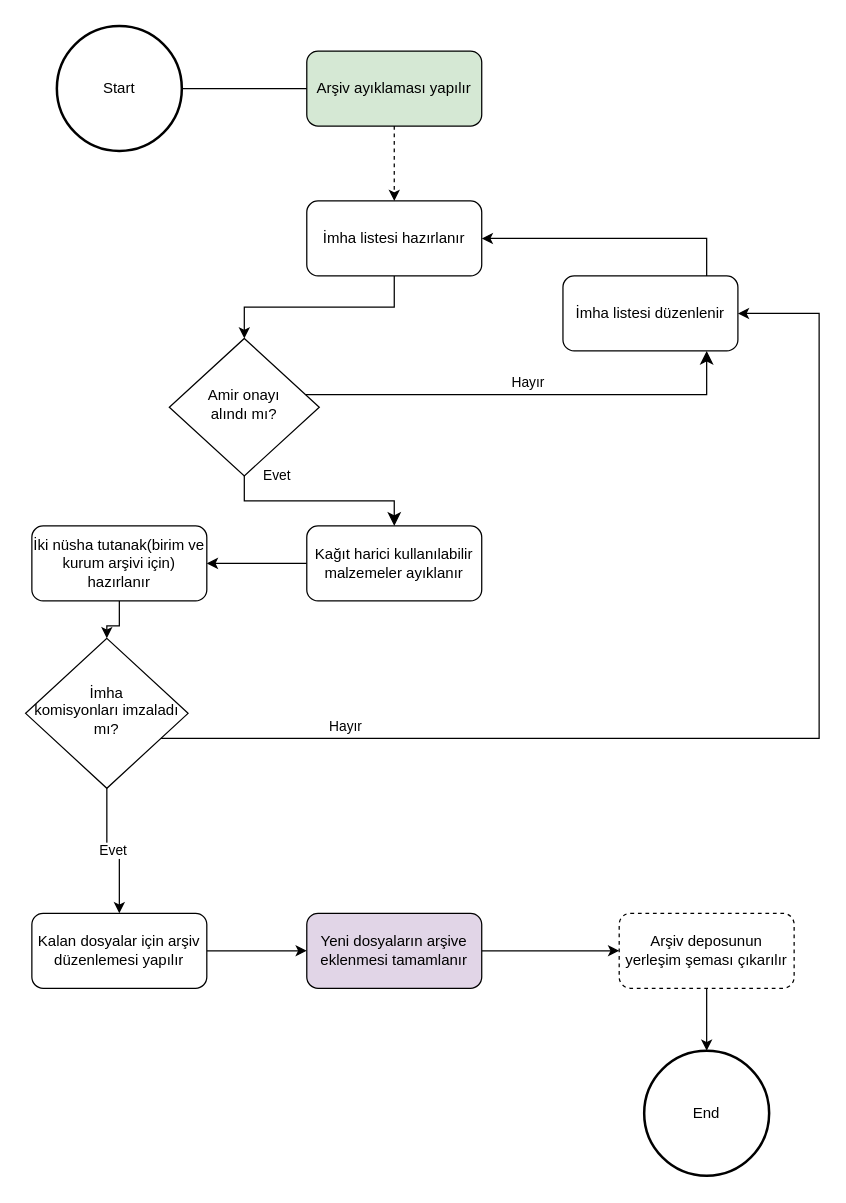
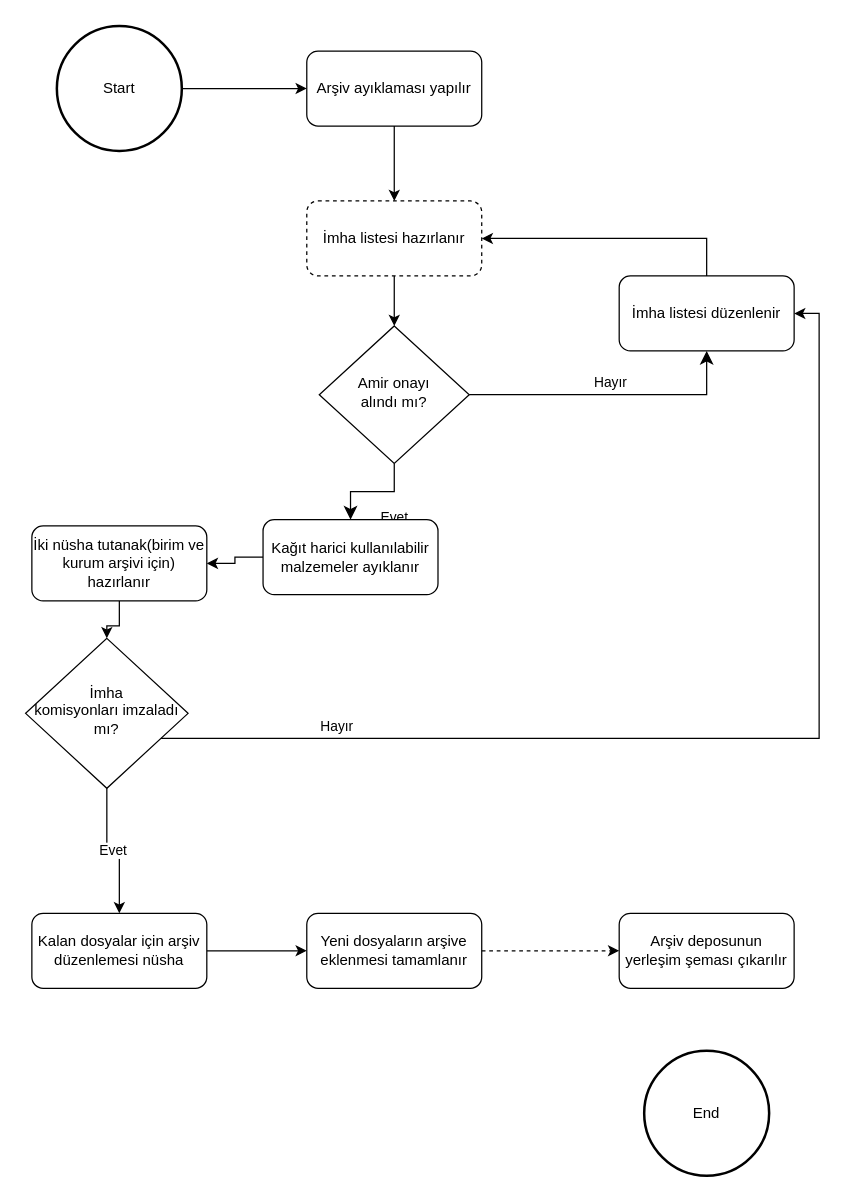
edge "Start" -- "Arşiv ayıklaması yapılır": arrowhead none -> classic
node "Arşiv ayıklaması yapılır": fillcolor #d5e8d4 -> #ffffff
edge "Arşiv ayıklaması yapılır" -> "İmha listesi hazırlanır": style dashed -> solid
node "İmha listesi hazırlanır": style solid -> dashed
node "İmha listesi düzenlenir": moved (651, 313) -> (707, 313)
node "Amir onayı alındı mı?": moved (244, 407) -> (394, 394)
node "Kağıt harici kullanılabilir malzemeler ayıklanır": moved (394, 563) -> (351, 557)
node "Kalan dosyalar için arşiv düzenlemesi yapılır": label "Kalan dosyalar için arşiv düzenlemesi yapılır" -> "Kalan dosyalar için arşiv düzenlemesi nüsha"
node "Yeni dosyaların arşive eklenmesi tamamlanır": fillcolor #e1d5e7 -> #ffffff
edge "Yeni dosyaların arşive eklenmesi tamamlanır" -> "Arşiv deposunun yerleşim şeması çıkarılır": style solid -> dashed
node "Arşiv deposunun yerleşim şeması çıkarılır": style dashed -> solid
edge "Arşiv deposunun yerleşim şeması çıkarılır" -> "End": removed
